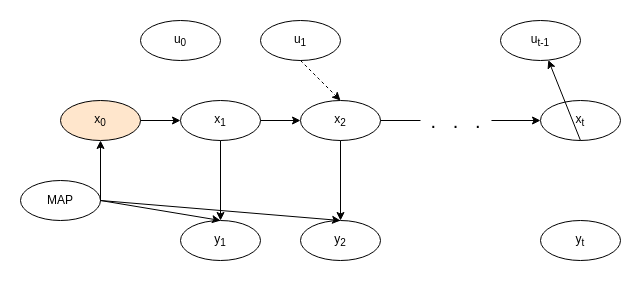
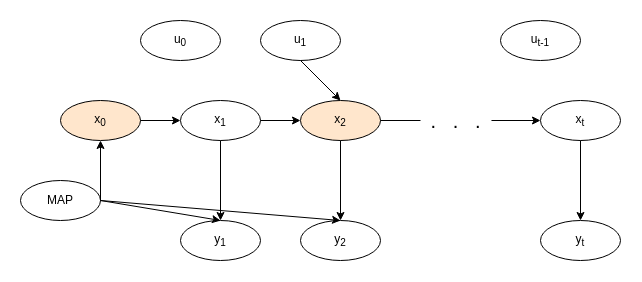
edge "u1" -> "x2": style dashed -> solid
edge "xt" -> "ut-1": now "xt" -> "yt"
node "x2": fillcolor #ffffff -> #ffe6cc
